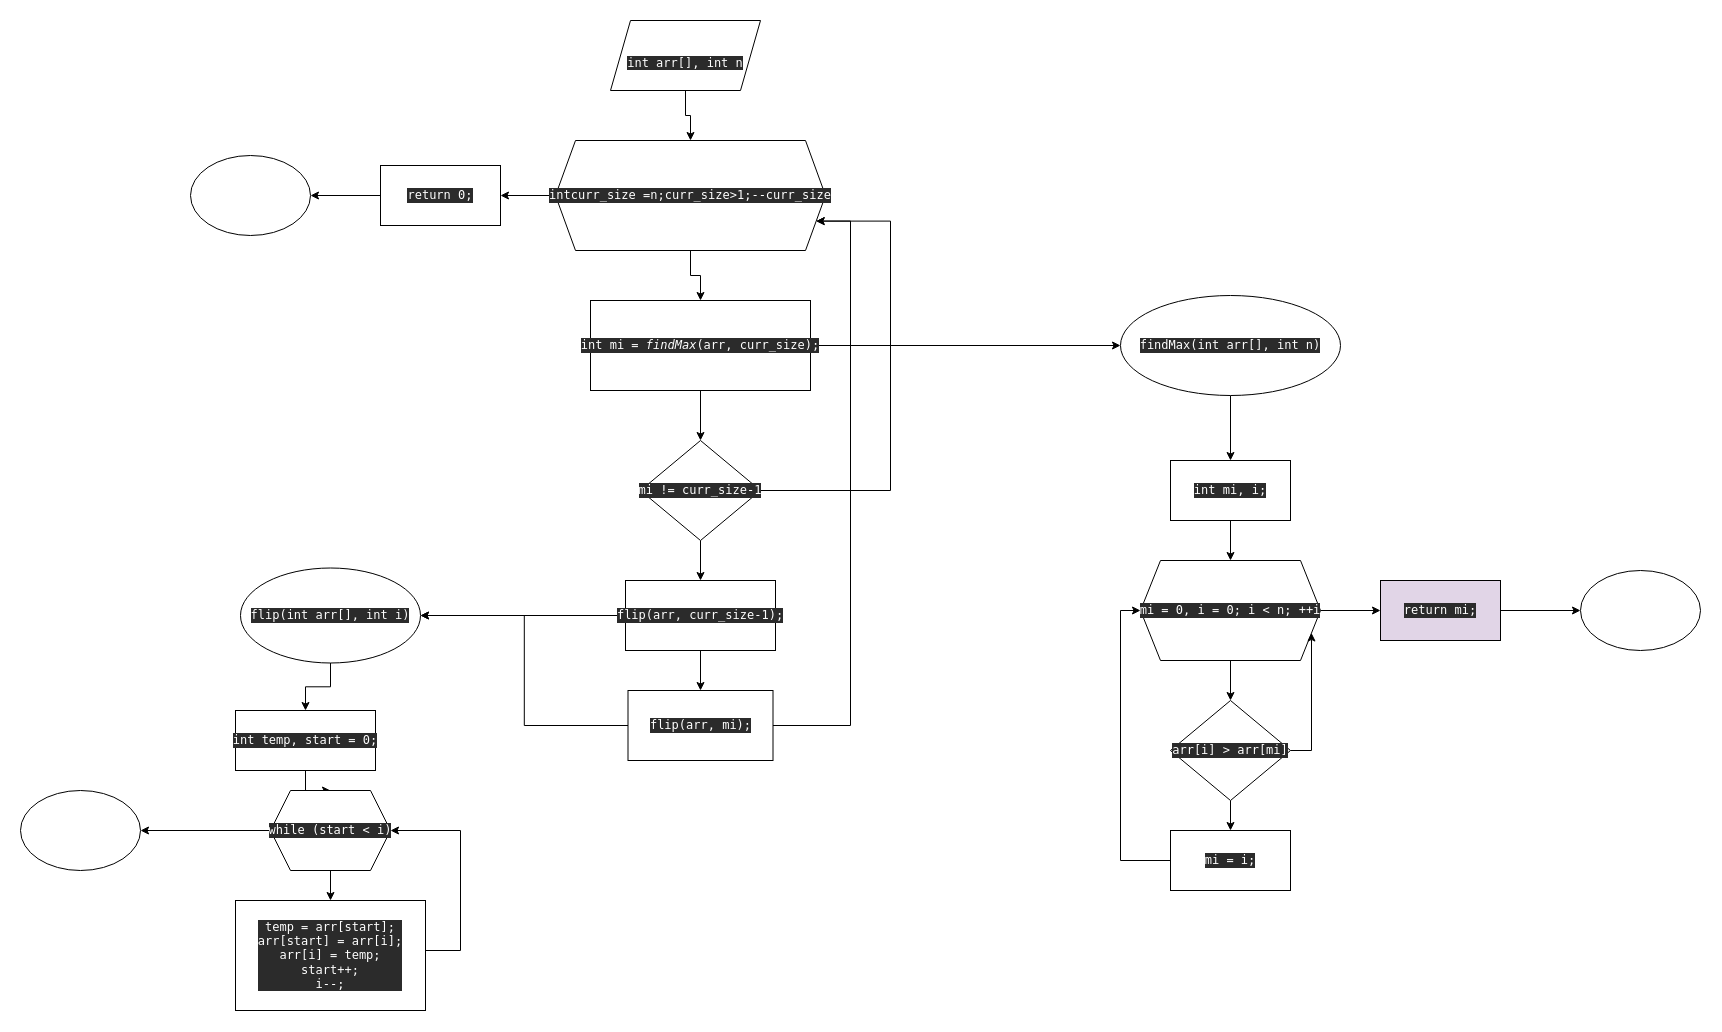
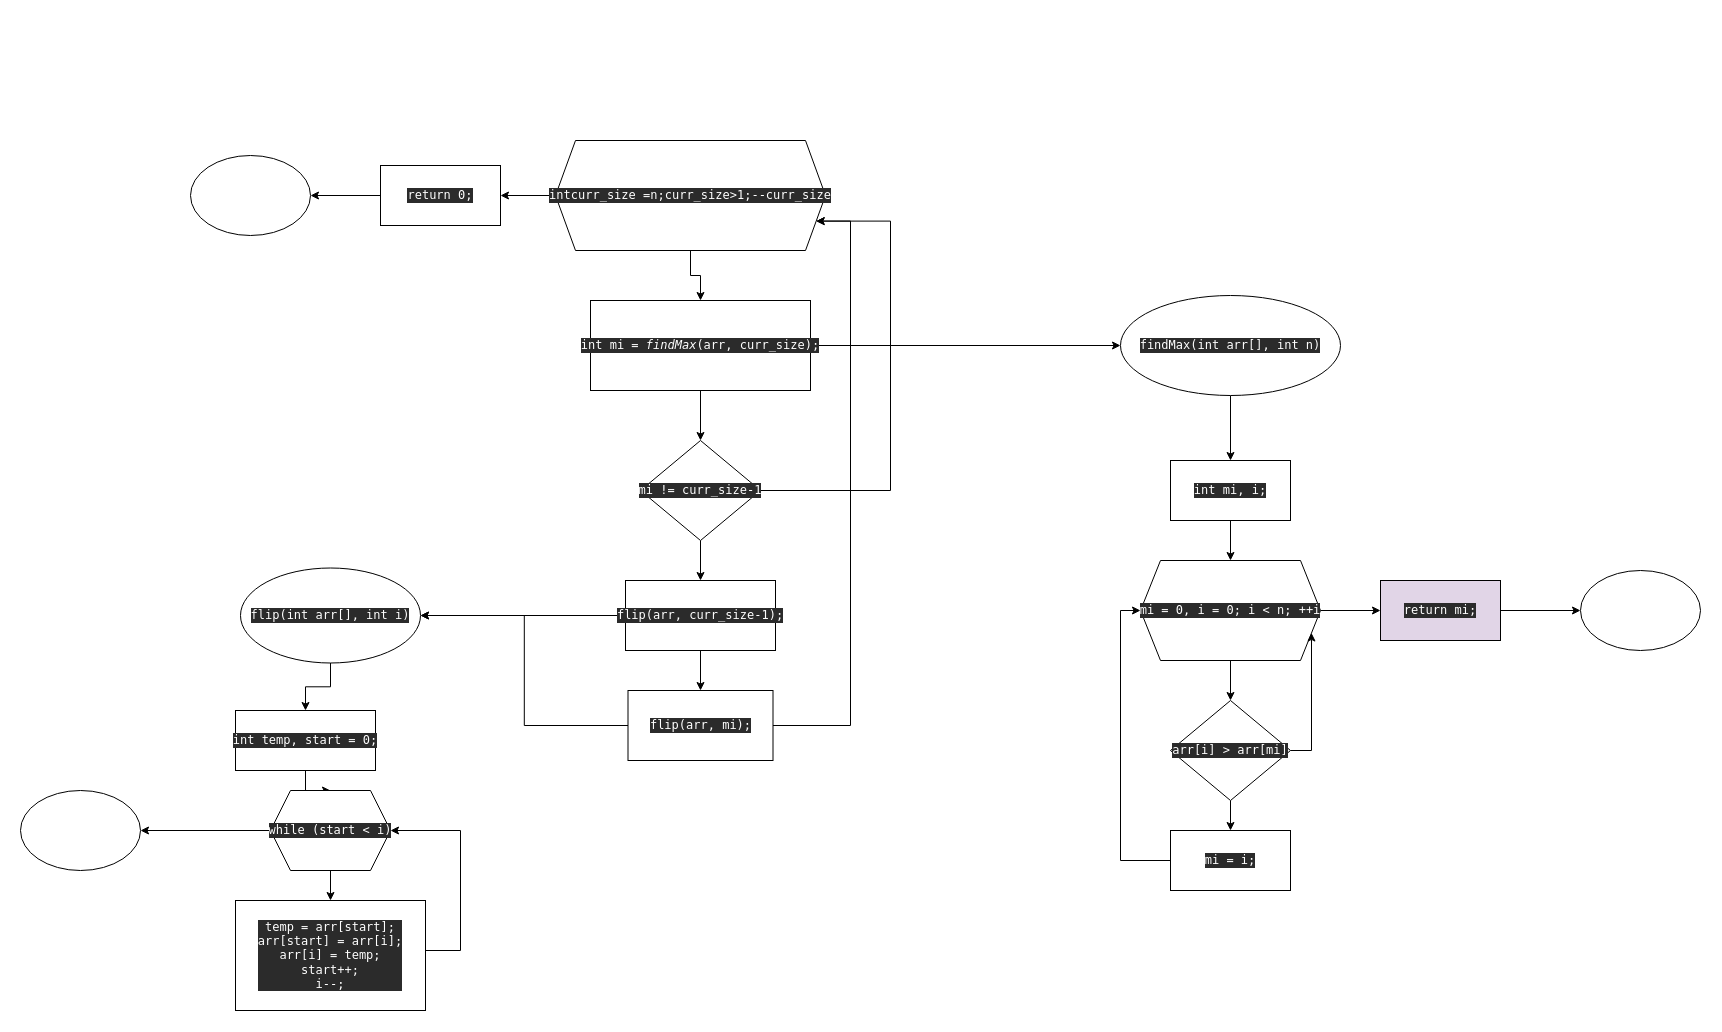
node "Введення: int arr[], int n": removed
edge "Введення: int arr[], int n" -> "intcurr_size =n;curr_size>1;--curr_size": removed
